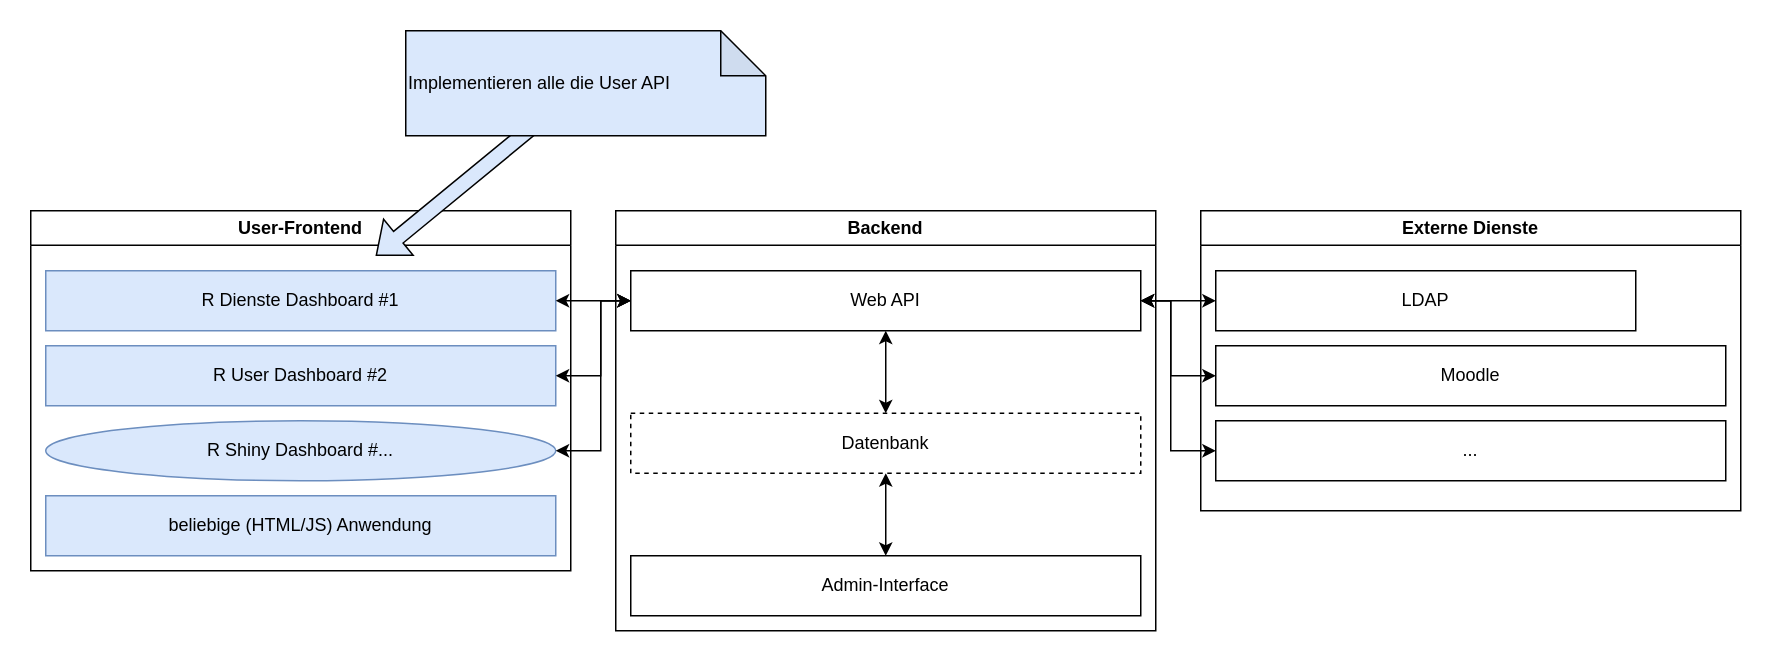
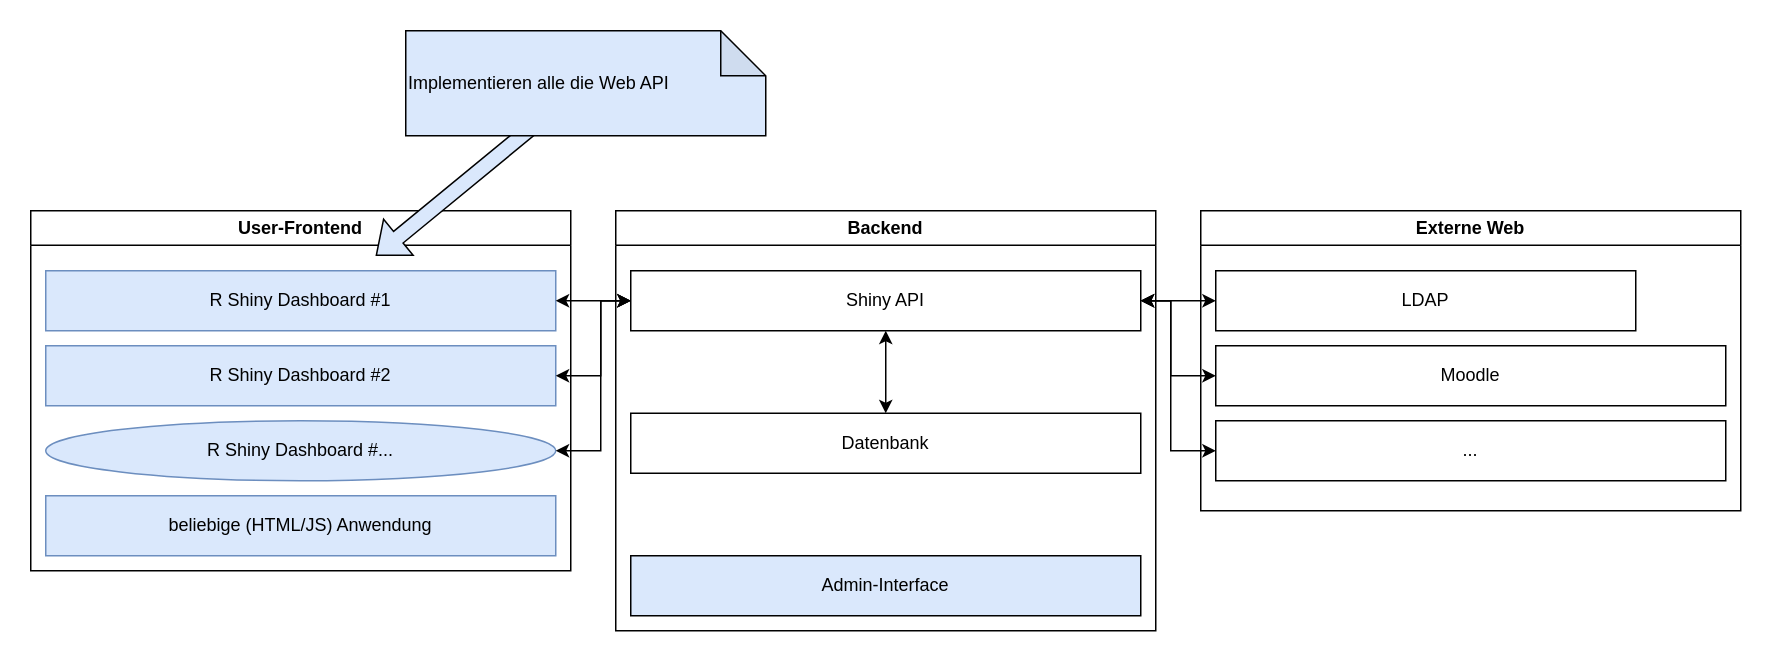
node "Implementieren alle die User API": label "Implementieren alle die User API" -> "Implementieren alle die Web API"
node "Externe Dienste": label "Externe Dienste" -> "Externe Web"
node "R Dienste Dashboard #1": label "R Dienste Dashboard #1" -> "R Shiny Dashboard #1"
node "Web API": label "Web API" -> "Shiny API"
node "R User Dashboard #2": label "R User Dashboard #2" -> "R Shiny Dashboard #2"
node "Datenbank": style dashed -> solid
edge "Datenbank" -- "Admin-Interface": removed
node "Admin-Interface": fillcolor #ffffff -> #dae8fc
